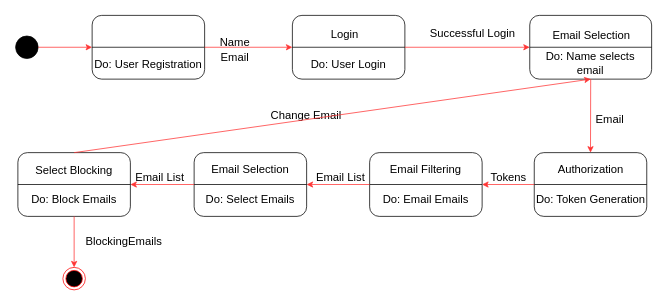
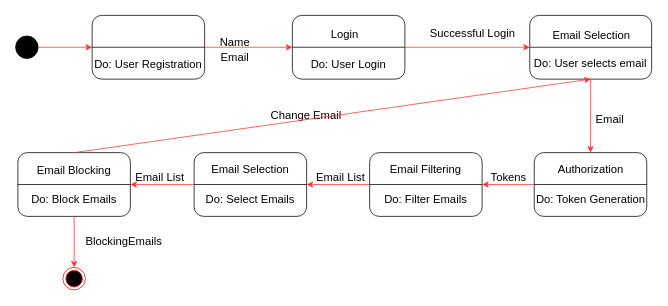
node "Do: Name selects email": label "Do: Name selects email" -> "Do: User selects email"
node "Select Blocking": label "Select Blocking" -> "Email Blocking"
node "Do: Email Emails": label "Do: Email Emails" -> "Do: Filter Emails"
